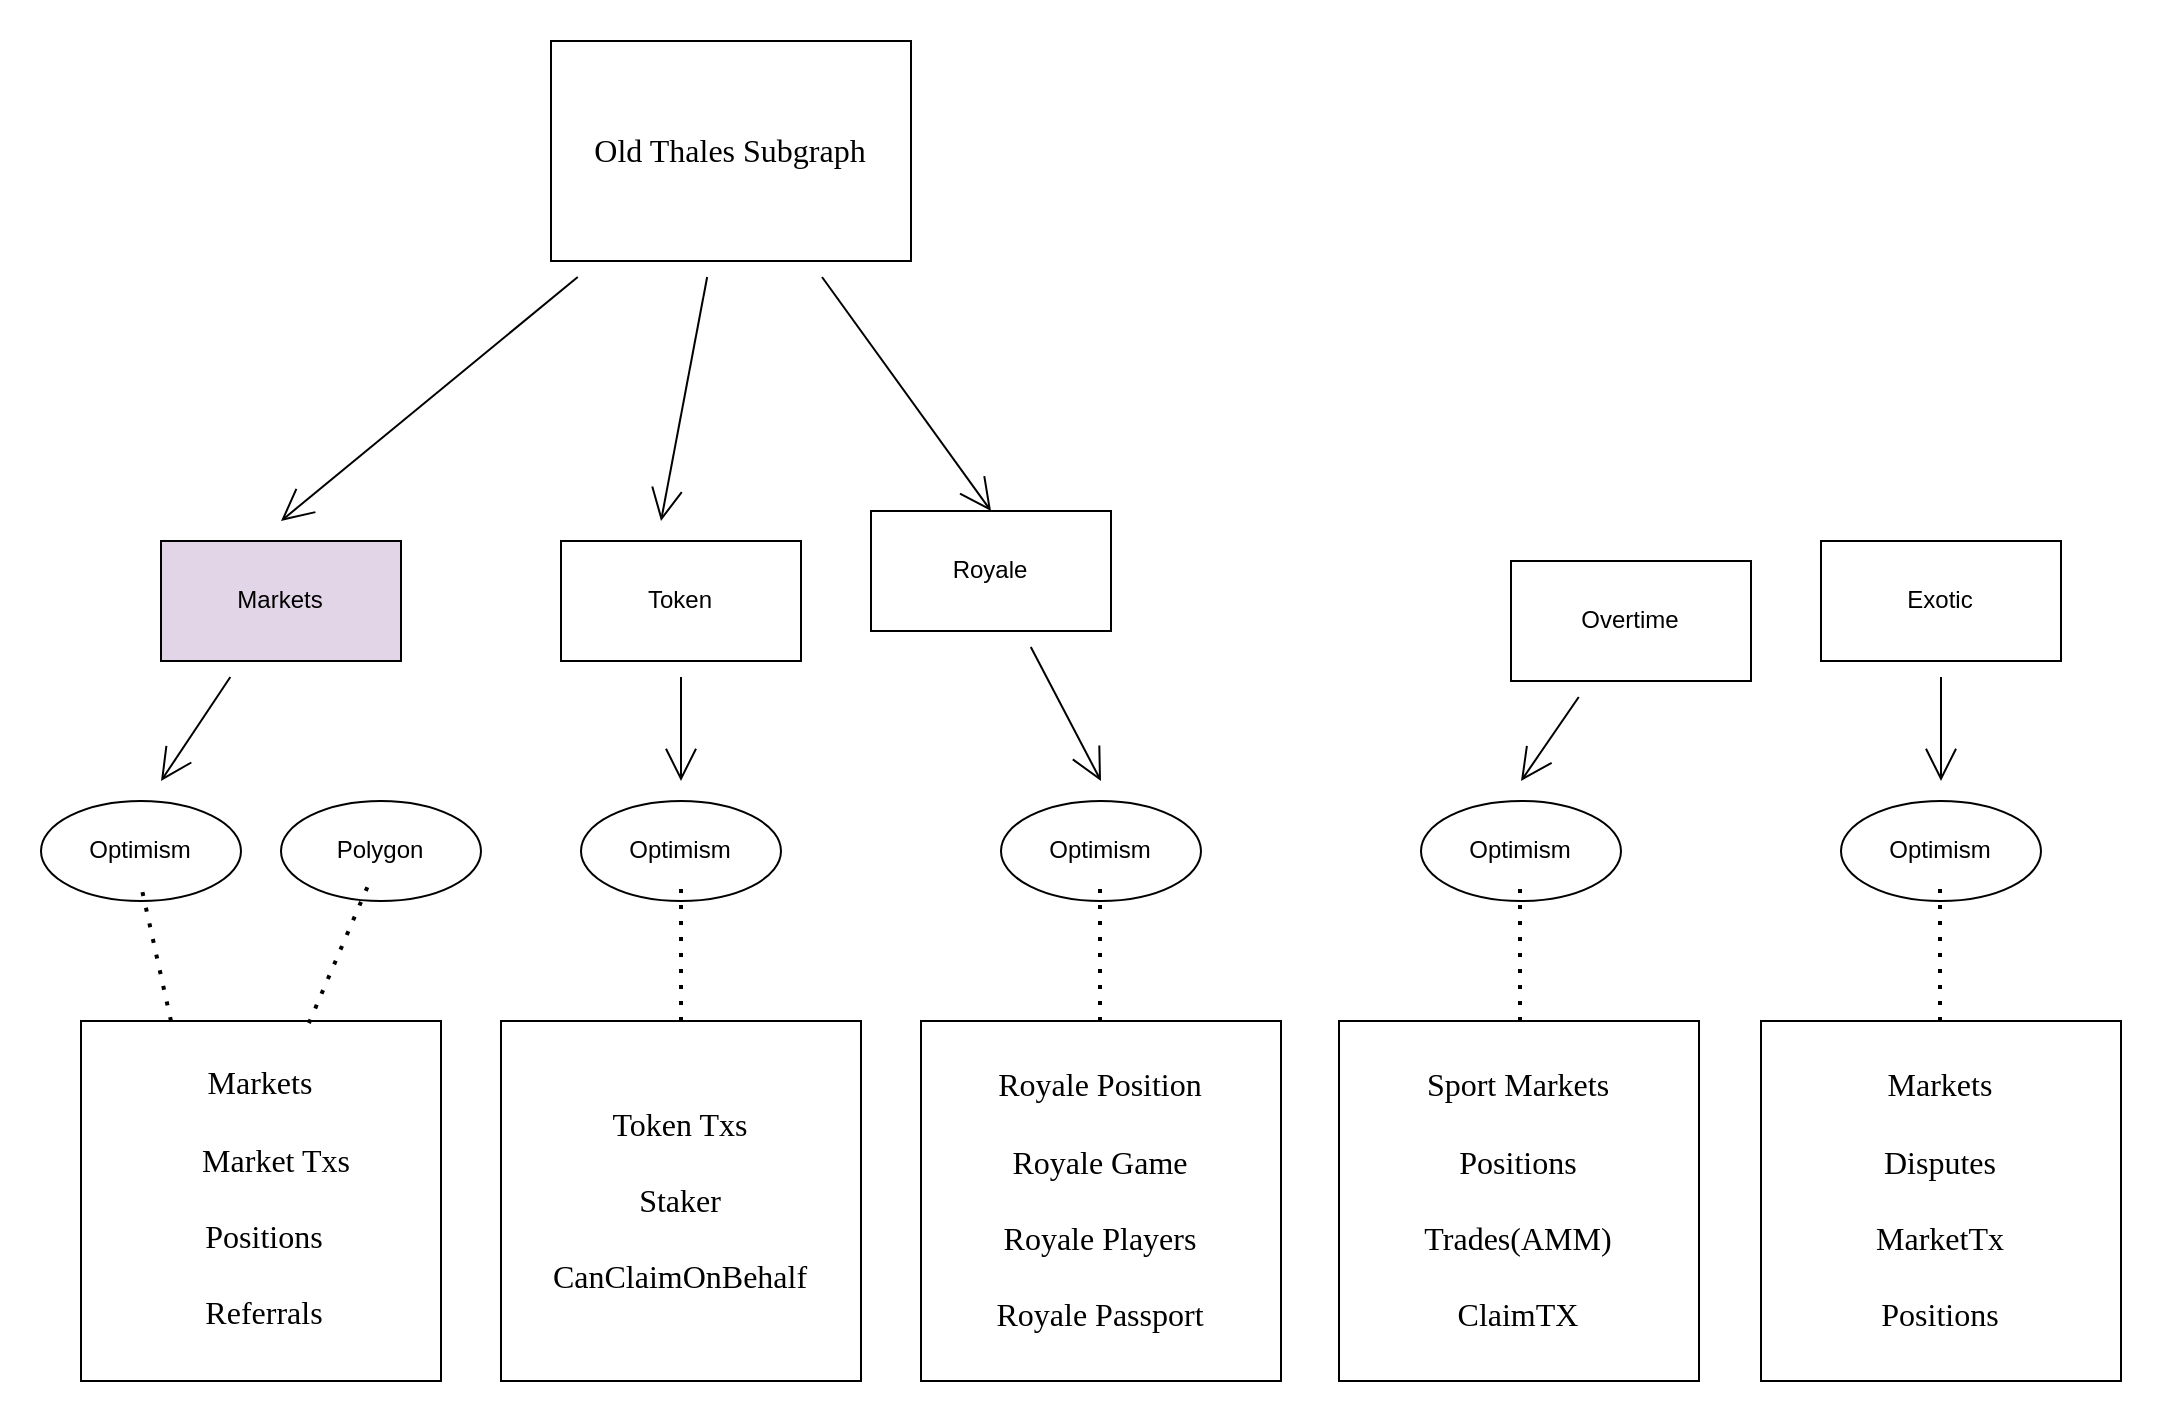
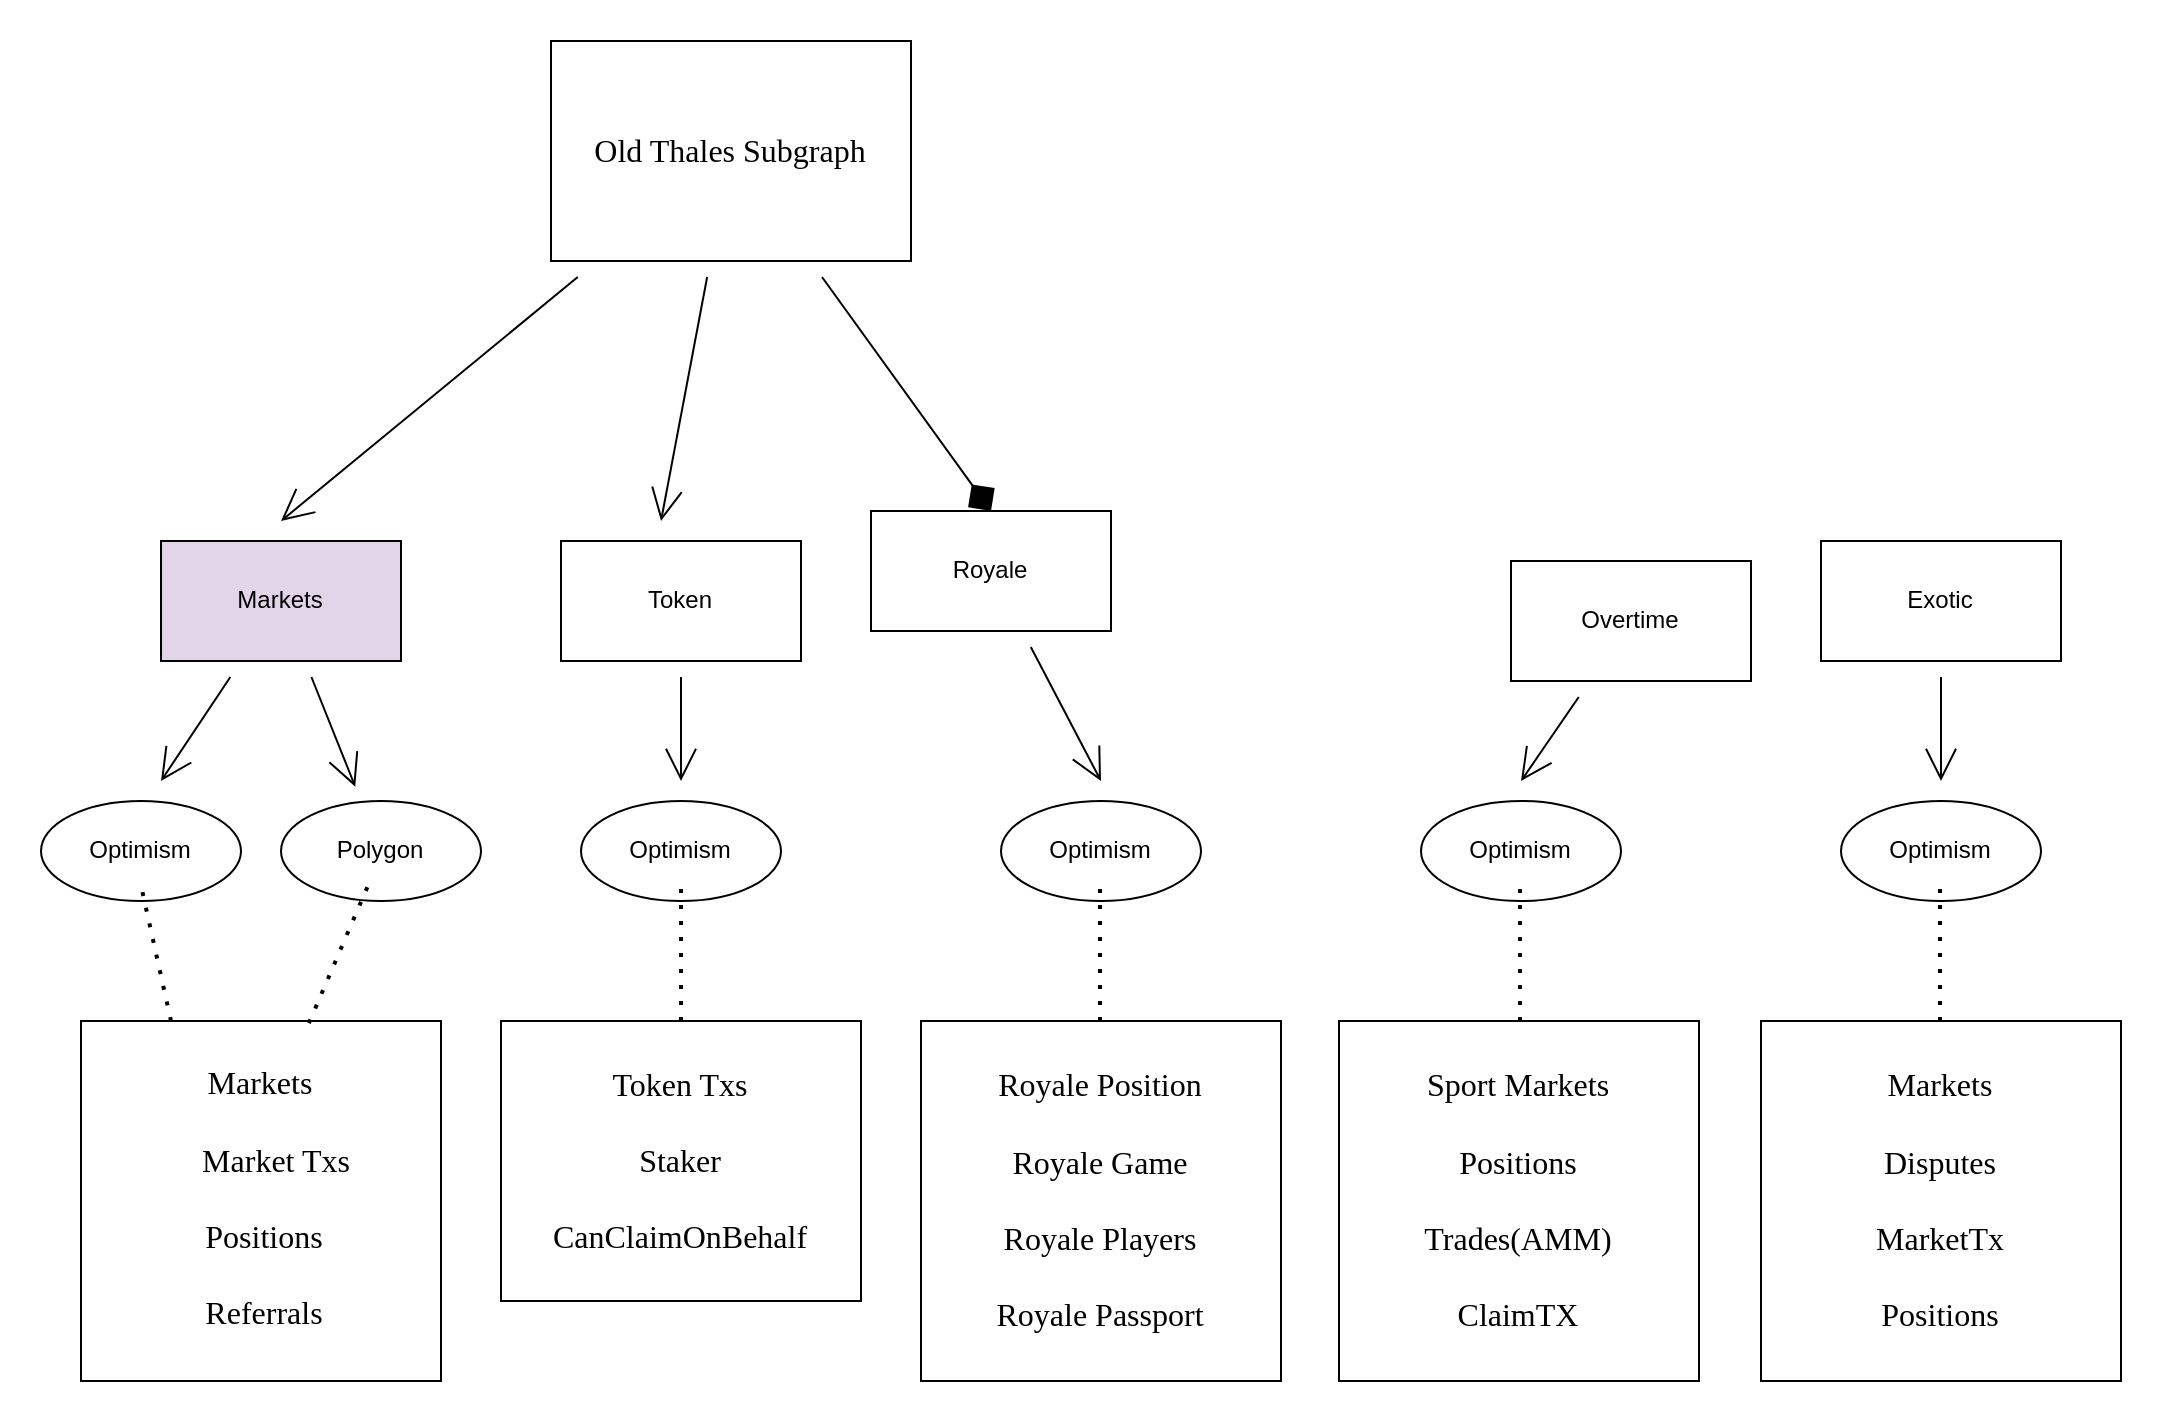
edge "Old Thales Subgraph" -> "Royale": arrowhead open -> diamond
edge "Markets" -> "Polygon": added
node "Token Txs Staker CanClaimOnBehalf": size 360x360 -> 360x280
